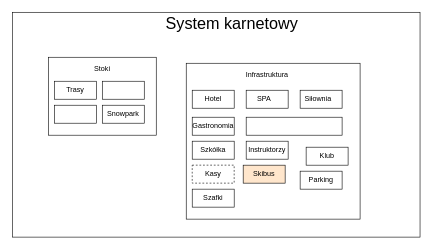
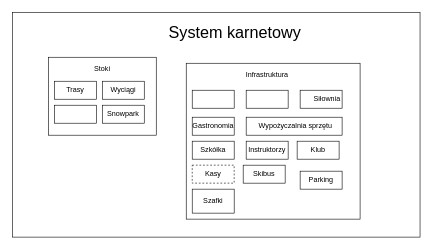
node "System karnetowy": moved (234, 24) -> (237, 33)
node "Wyciągi": added
node "Hotel": removed
node "SPA": removed
node "Siłownia": moved (318, 99) -> (327, 99)
node "Wypożyczalnia sprzętu": added
node "Klub": moved (327, 156) -> (318, 150)
node "Skibus": fillcolor #ffe6cc -> #ffffff
node "Szafki": size 42x18 -> 42x24
